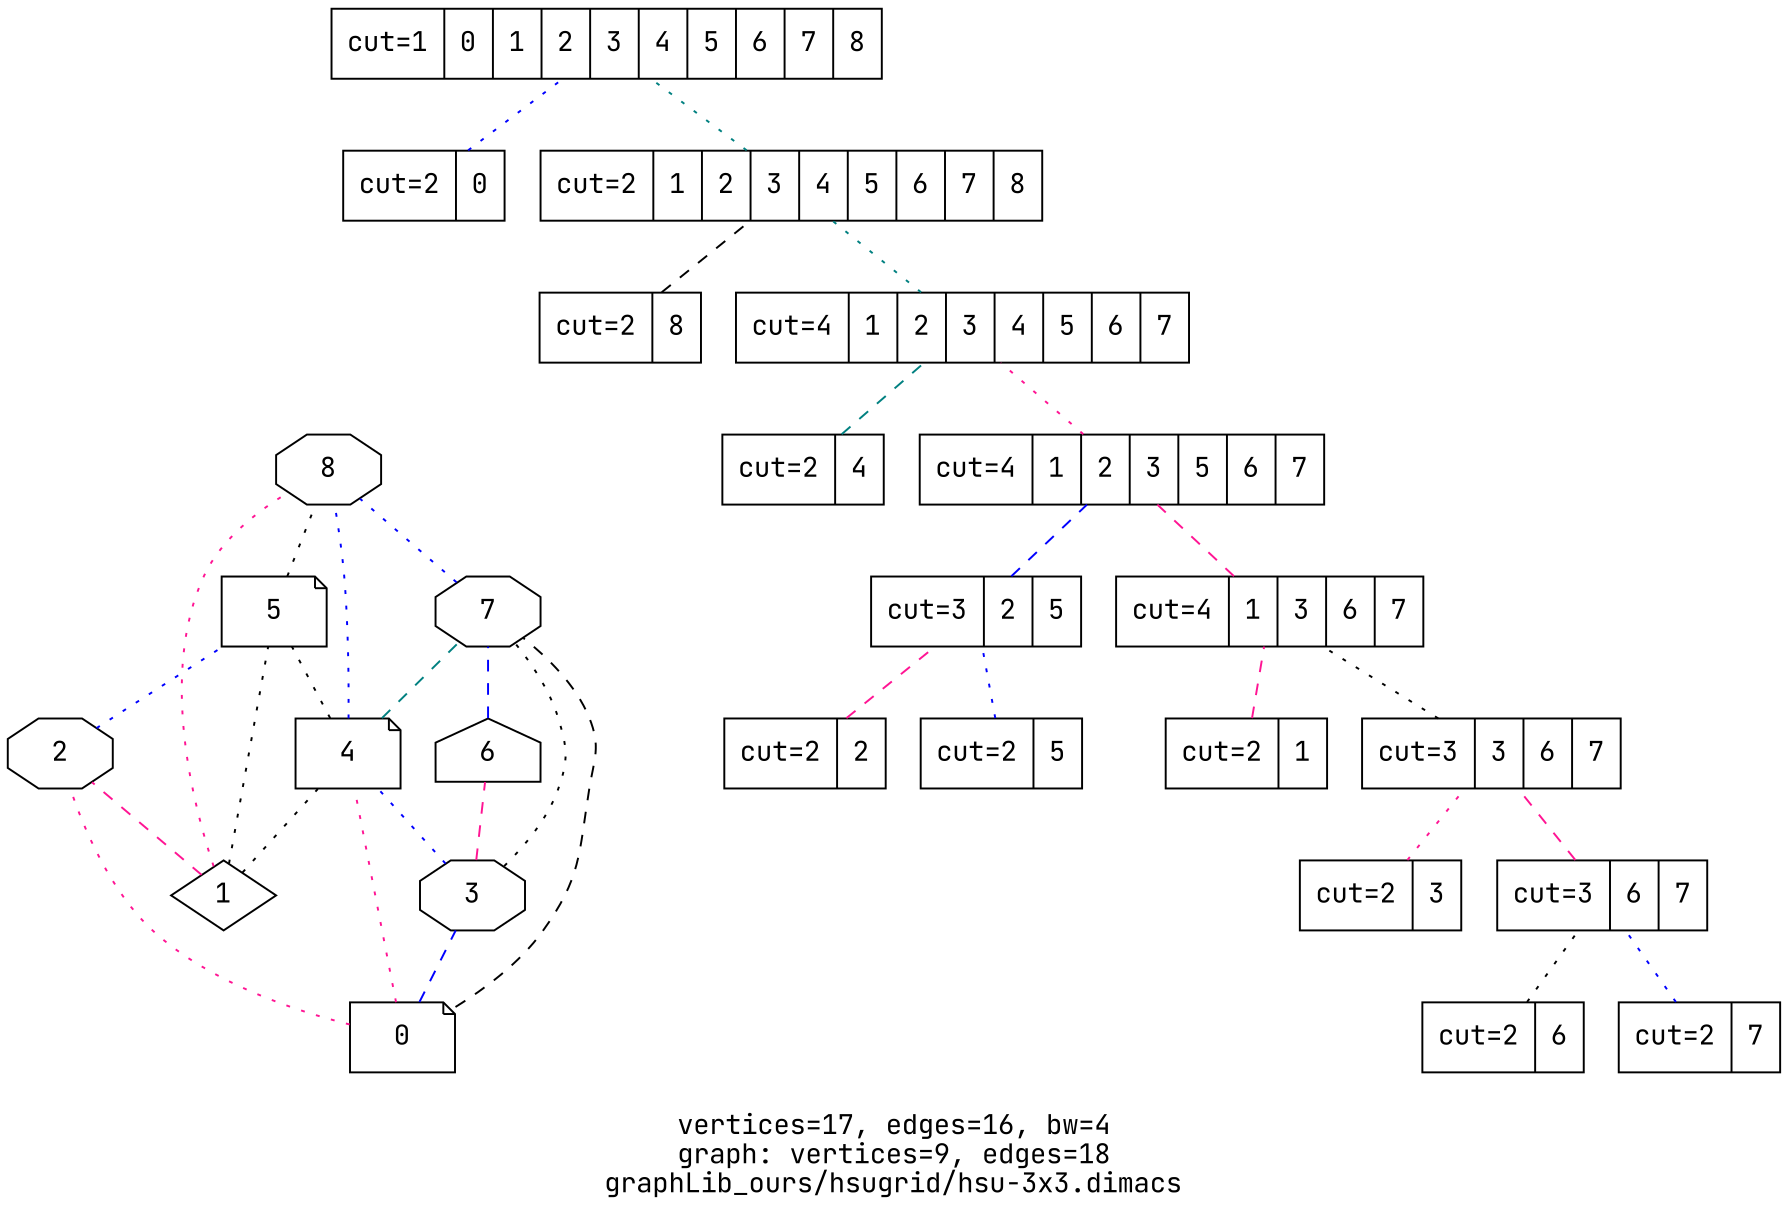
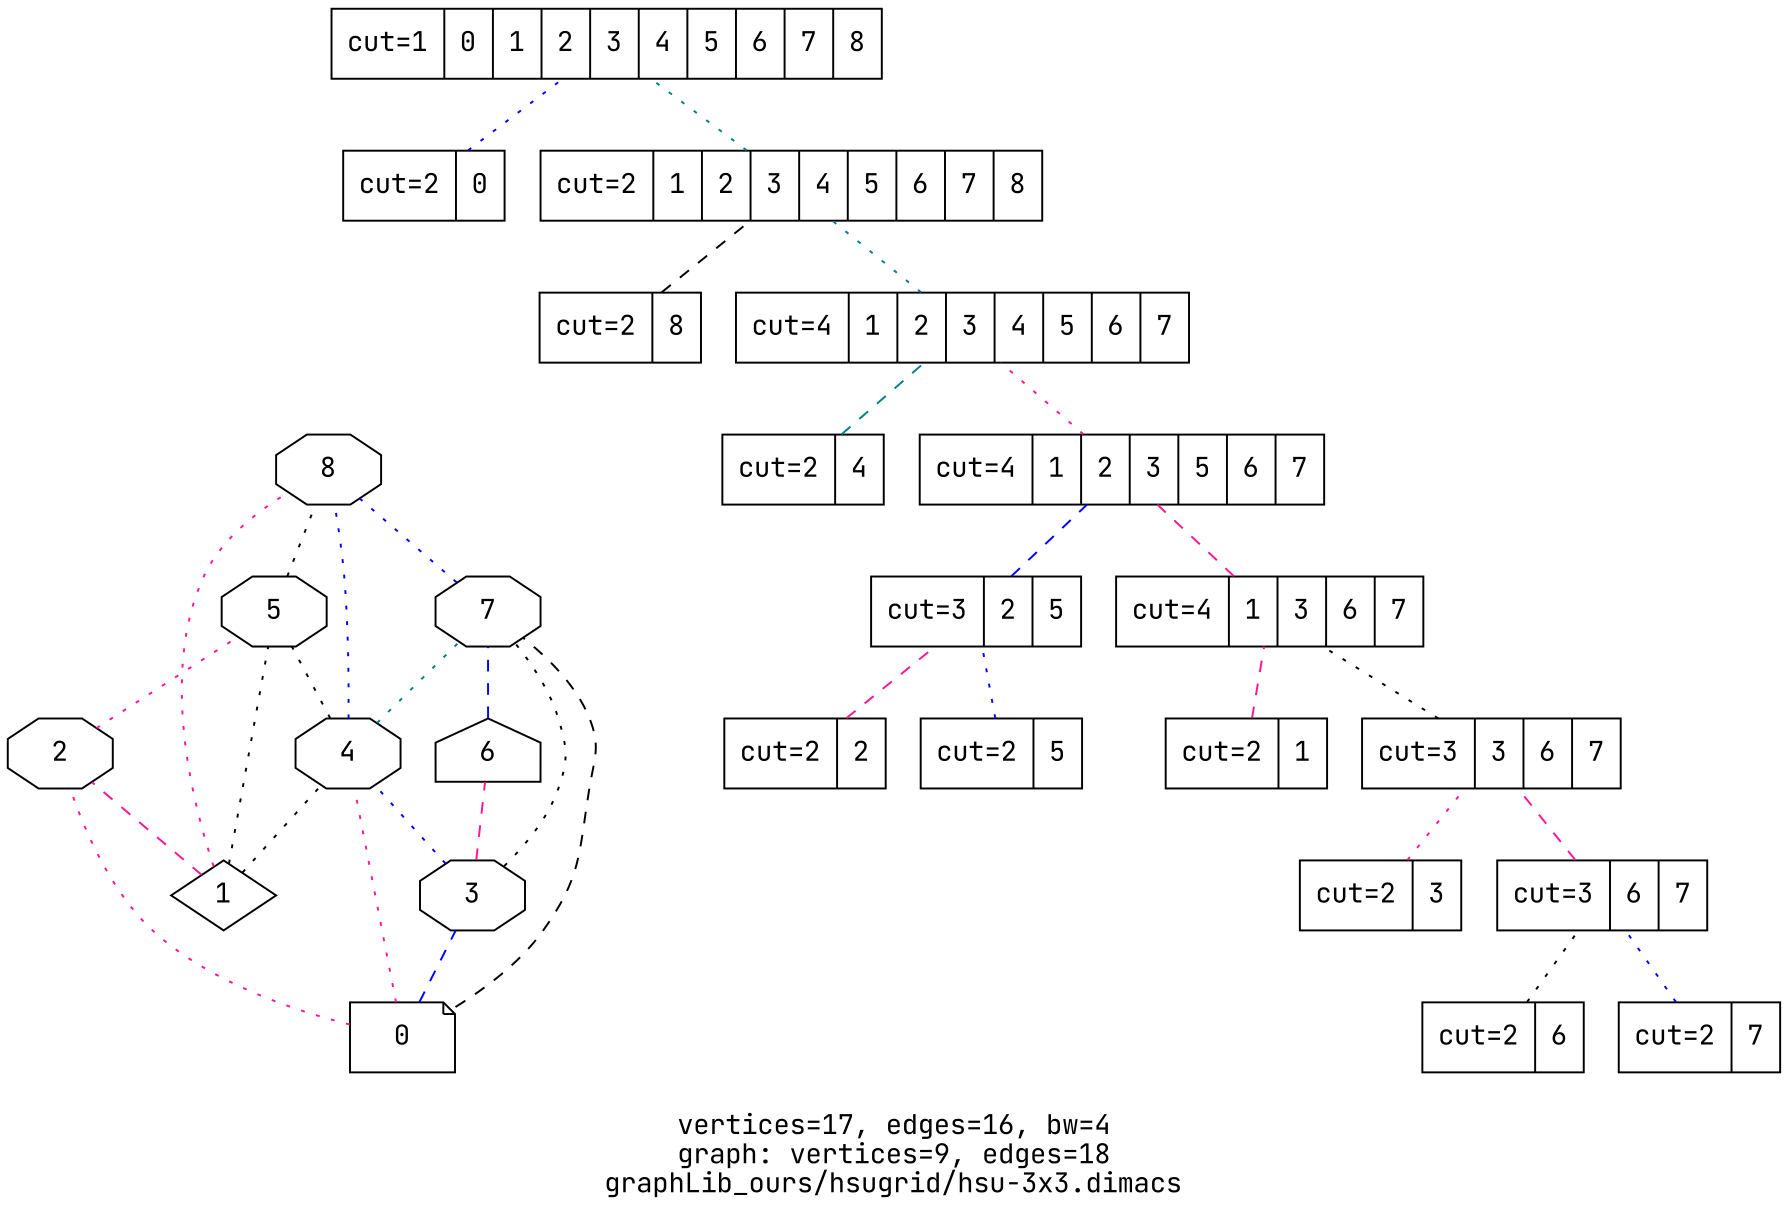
node "5": shape note -> octagon
edge "7" -- "4": style dashed -> dotted
edge "5" -- "2": color blue -> deeppink
node "4": shape note -> octagon
